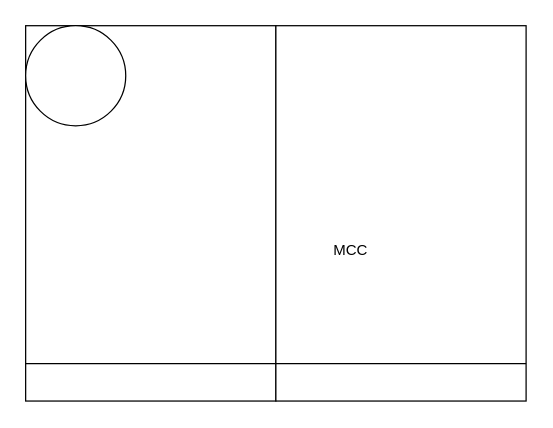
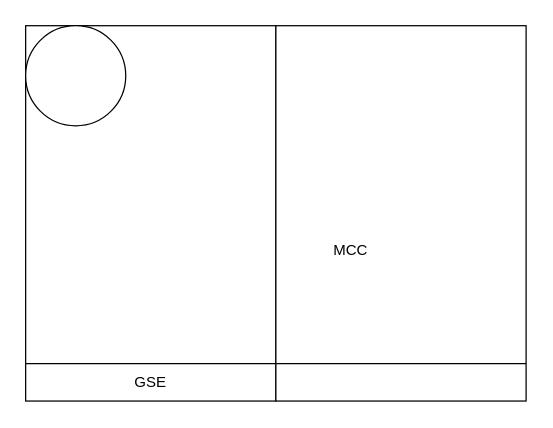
node "GSE": added
